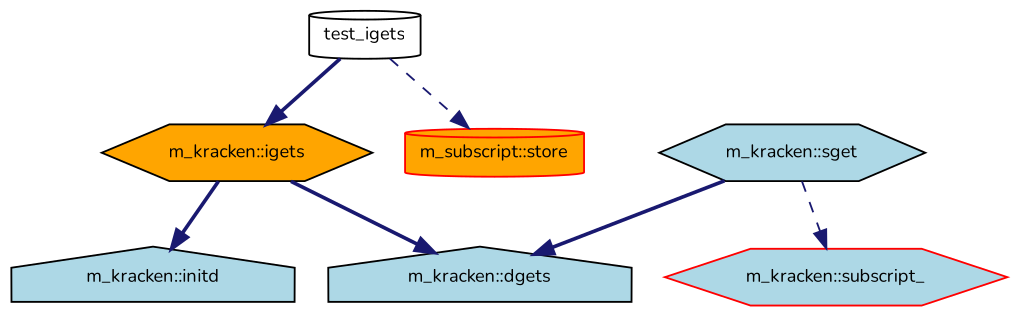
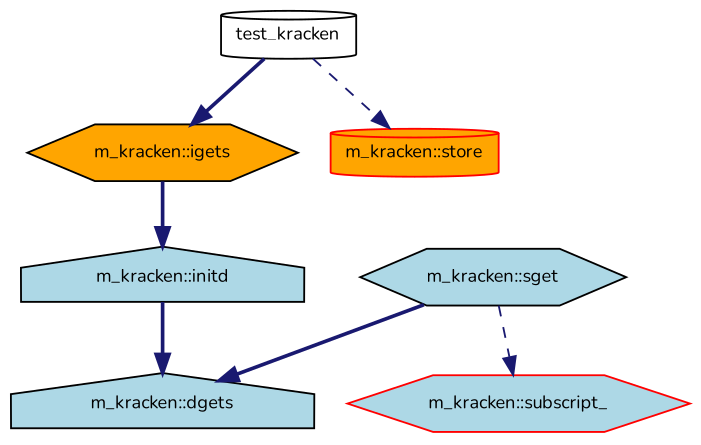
node "test_igets": label "test_igets" -> "test_kracken"
node "m_subscript::store": label "m_subscript::store" -> "m_kracken::store"
edge "m_kracken::igets" -> "m_kracken::dgets": now "m_kracken::initd" -> "m_kracken::dgets"
